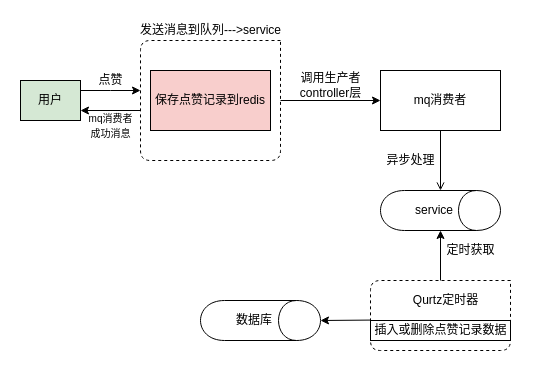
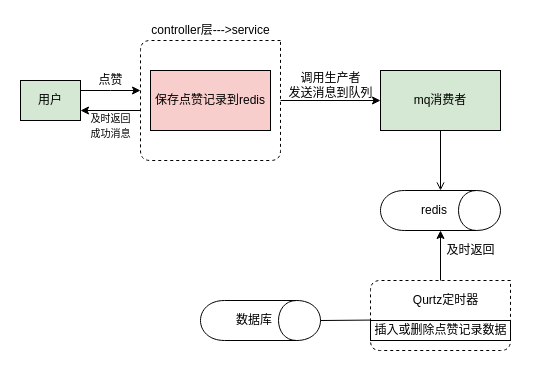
node "发送消息到队列--->service": label "发送消息到队列--->service" -> "controller层--->service"
node "调用生产者 controller层": label "调用生产者 controller层" -> "调用生产者 发送消息到队列"
node "mq消费者": fillcolor #ffffff -> #d5e8d4
node "mq消费者 成功消息": label "mq消费者 成功消息" -> "及时返回 成功消息"
node "异步处理": removed
node "service": label "service" -> "redis"
node "定时获取": label "定时获取" -> "及时返回"
edge "插入或删除点赞记录数据" -> "数据库": arrowhead classic -> none
